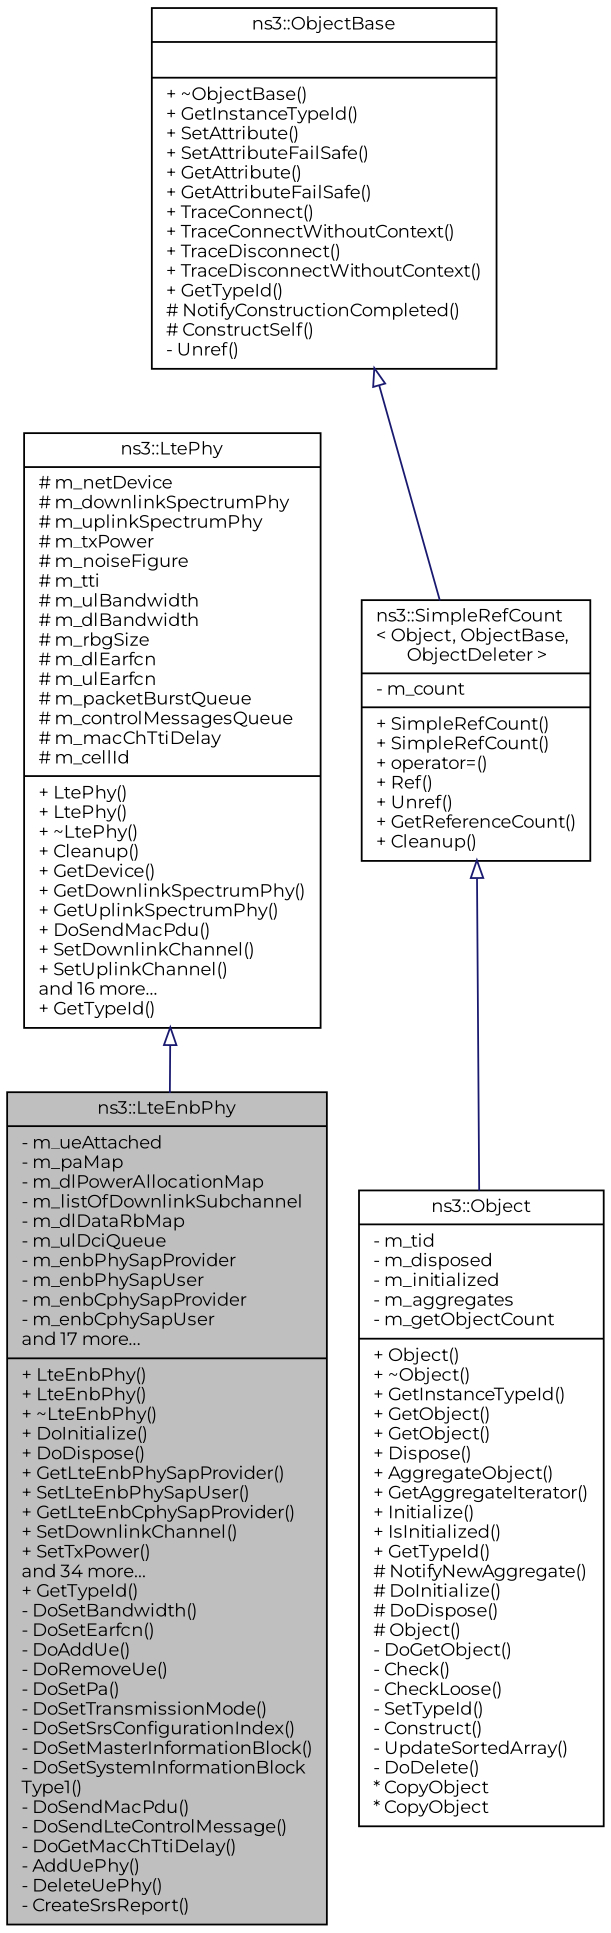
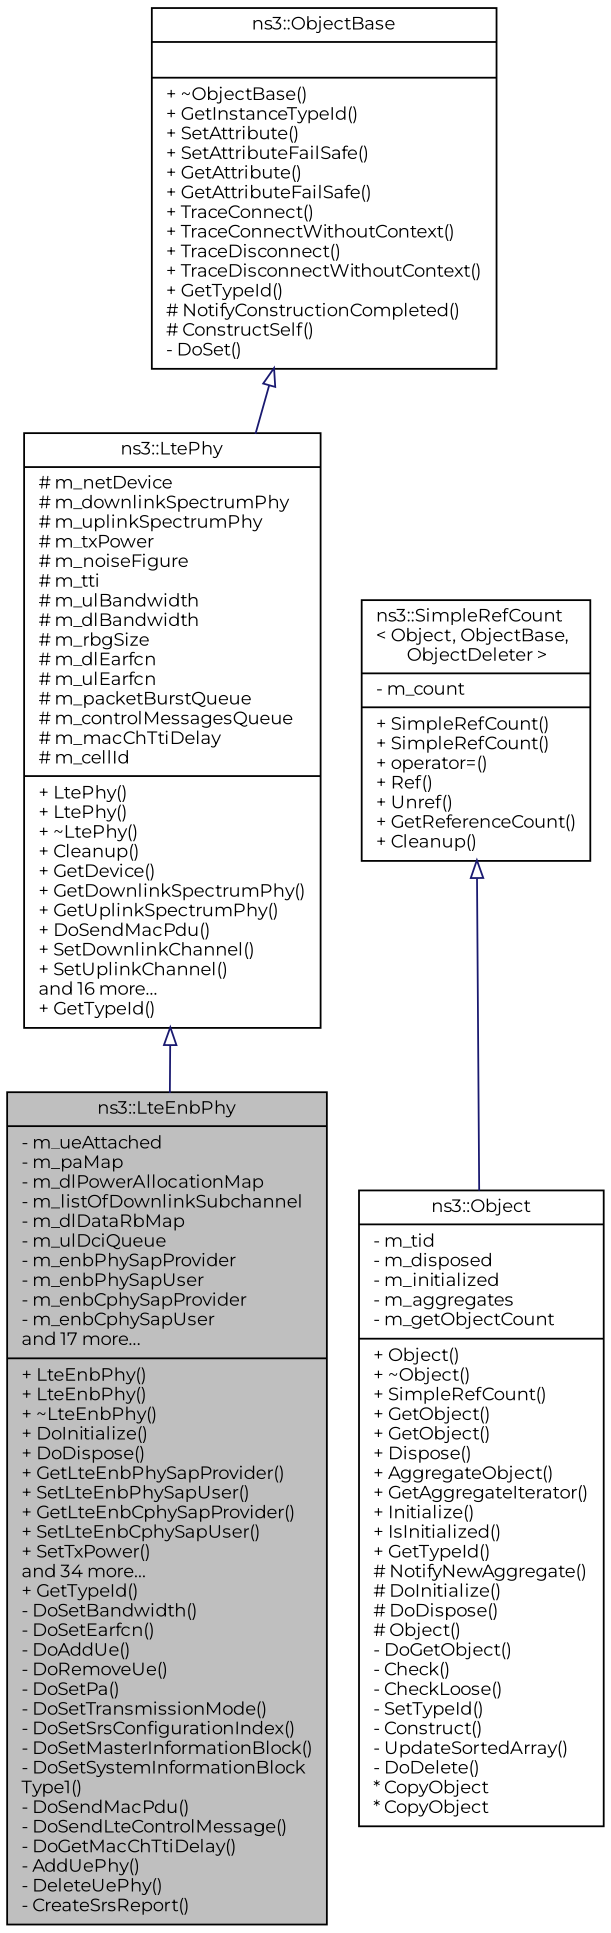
node "ns3::ObjectBase": text "- Unref()" -> "- DoSet()"
edge "ns3::SimpleRefCount" -> "ns3::ObjectBase": now "ns3::LtePhy" -> "ns3::ObjectBase"
node "ns3::Object": text "+ GetInstanceTypeId()" -> "+ SimpleRefCount()"
node "ns3::LteEnbPhy": text "+ SetDownlinkChannel()" -> "+ SetLteEnbCphySapUser()"
